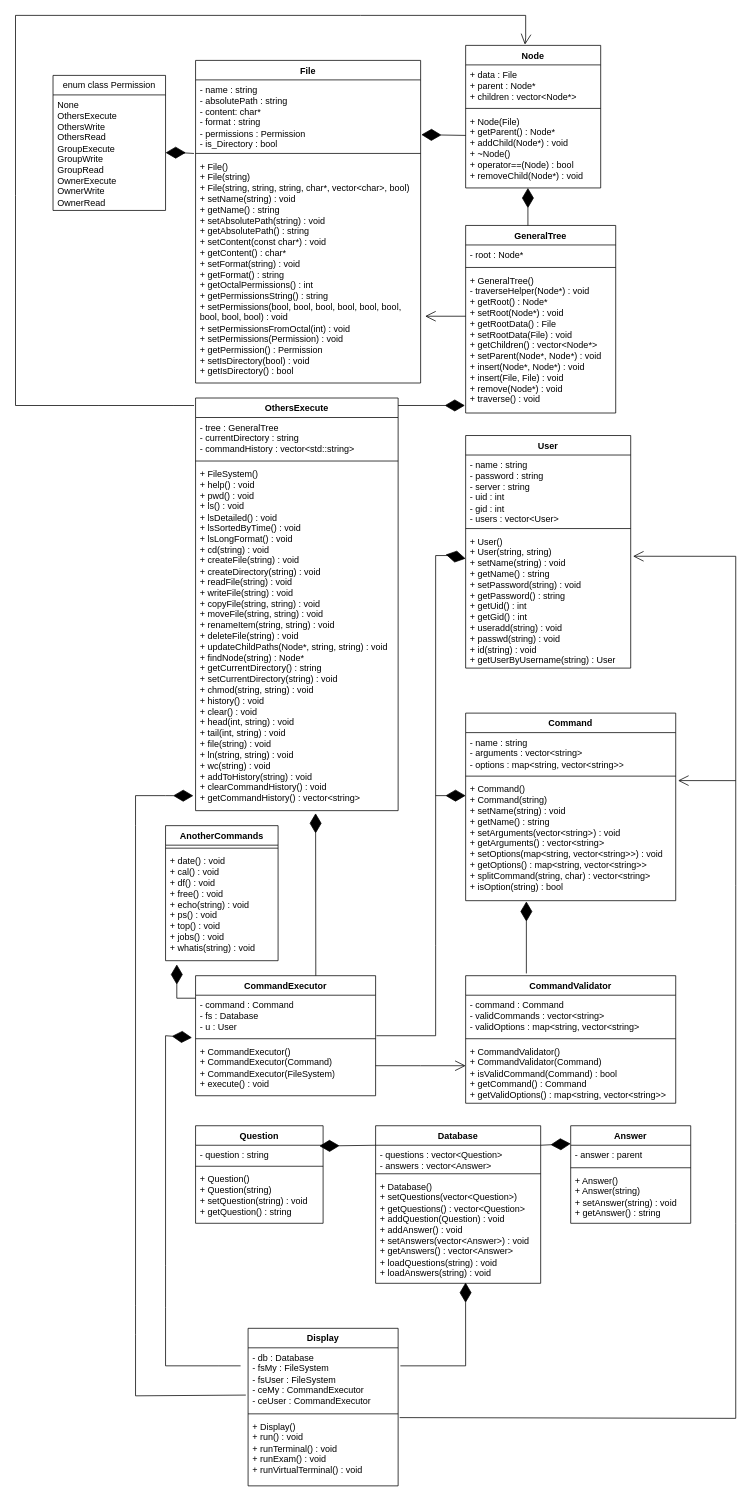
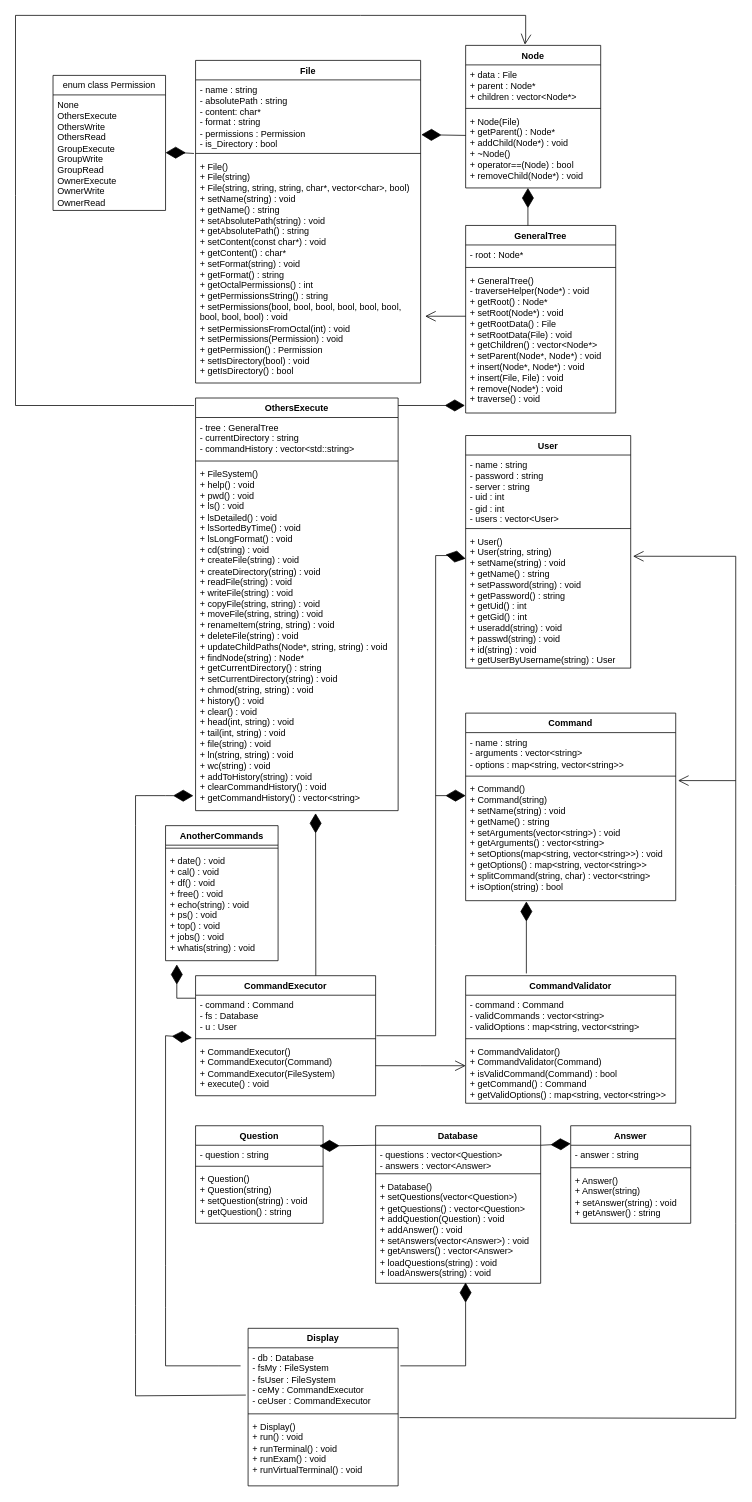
node "- answer : parent": label "- answer : parent" -> "- answer : string"
